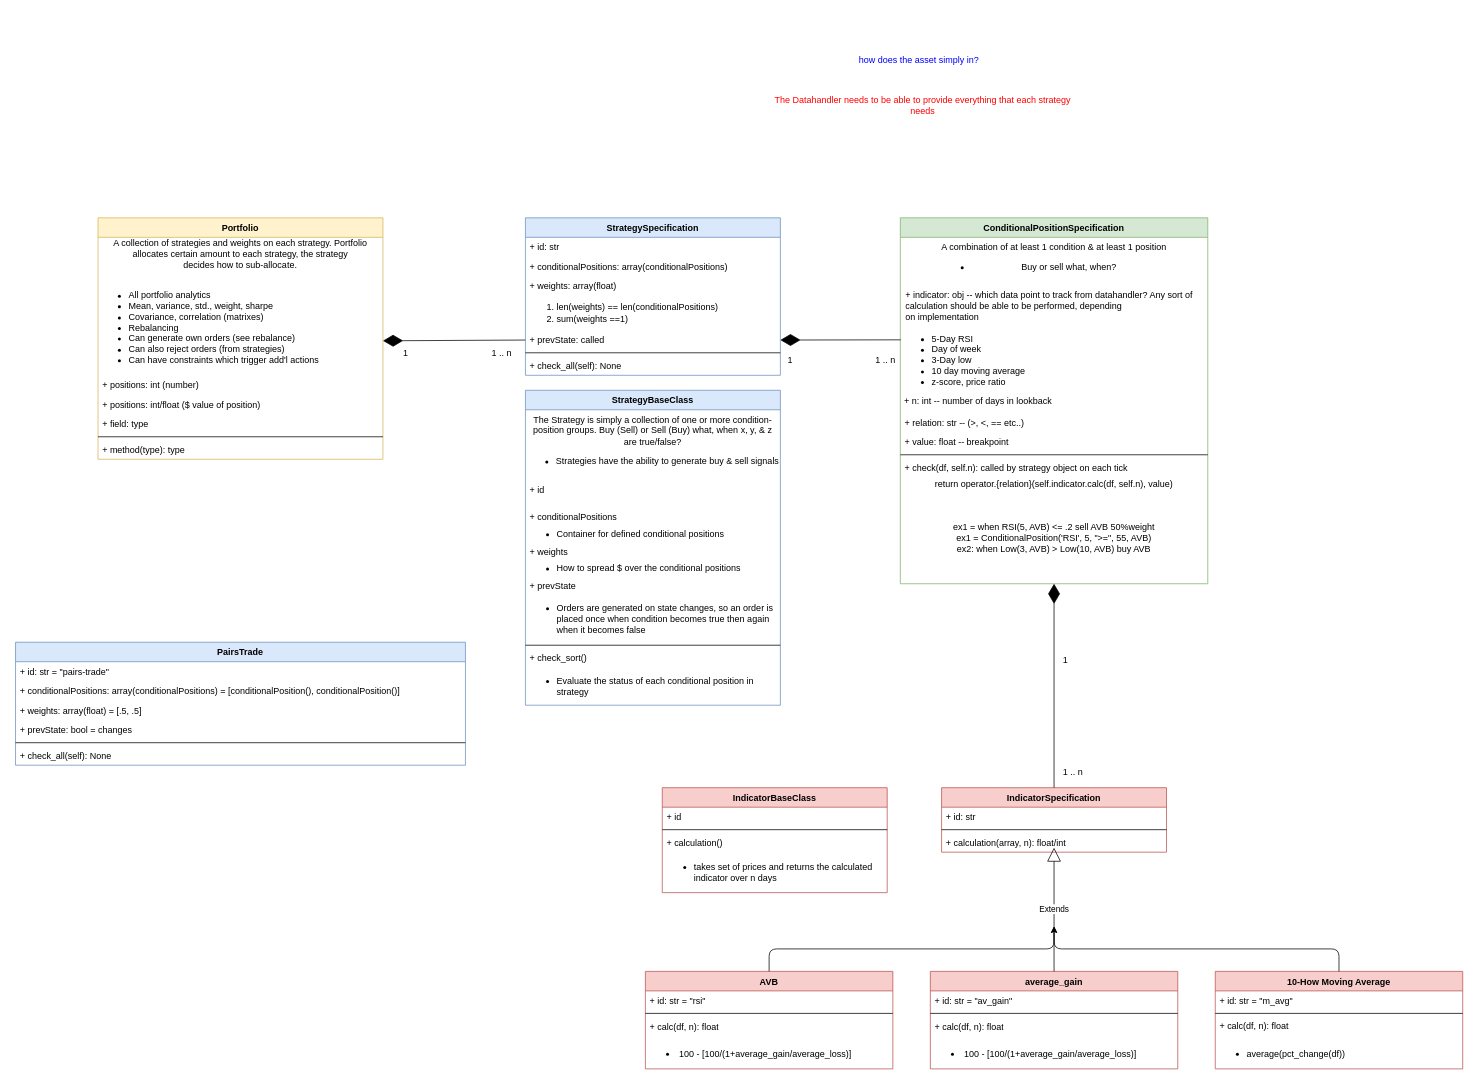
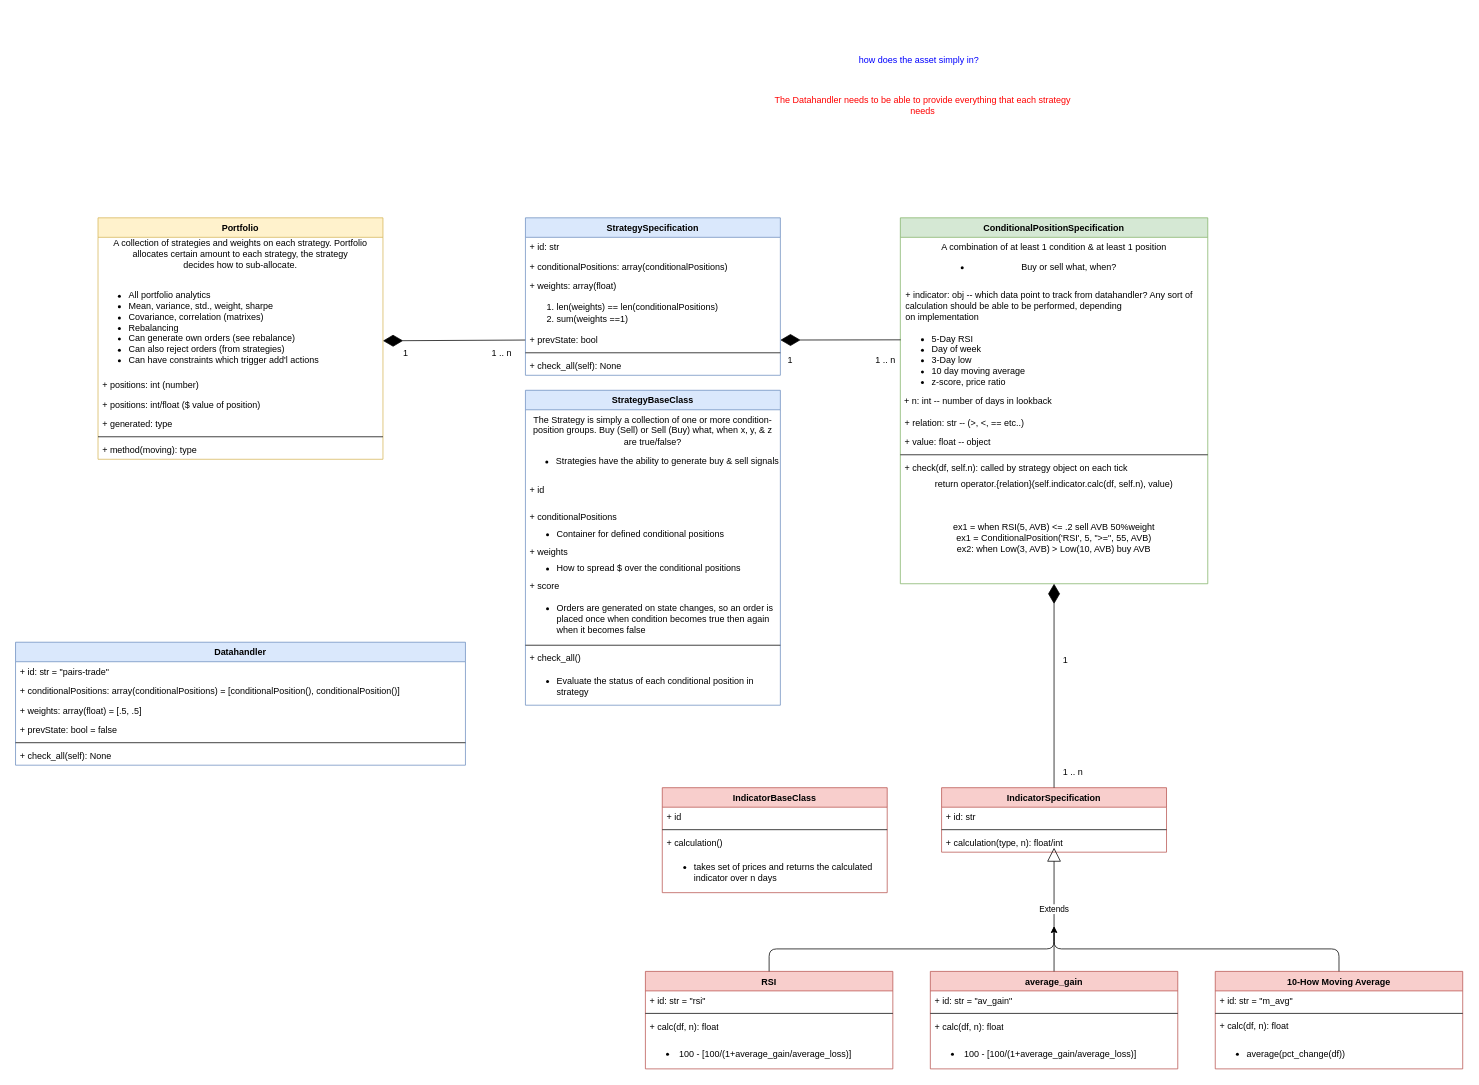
node "+ prevState: called": label "+ prevState: called" -> "+ prevState: bool"
node "+ field: type": label "+ field: type" -> "+ generated: type"
node "+ value: float -- breakpoint": label "+ value: float -- breakpoint" -> "+ value: float -- object"
node "+ method(type): type": label "+ method(type): type" -> "+ method(moving): type"
node "+ prevState": label "+ prevState" -> "+ score"
node "PairsTrade": label "PairsTrade" -> "Datahandler"
node "+ check_sort()": label "+ check_sort()" -> "+ check_all()"
node "+ prevState: bool = changes": label "+ prevState: bool = changes" -> "+ prevState: bool = false"
node "+ calculation(array, n): float/int": label "+ calculation(array, n): float/int" -> "+ calculation(type, n): float/int"
node "AVB": label "AVB" -> "RSI"
